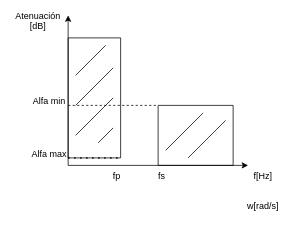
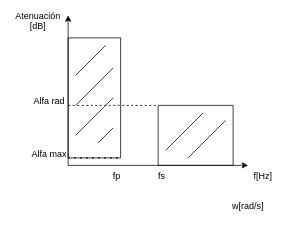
node "Alfa min": label "Alfa min" -> "Alfa rad"
node "w[rad/s]": moved (263, 207) -> (248, 207)
